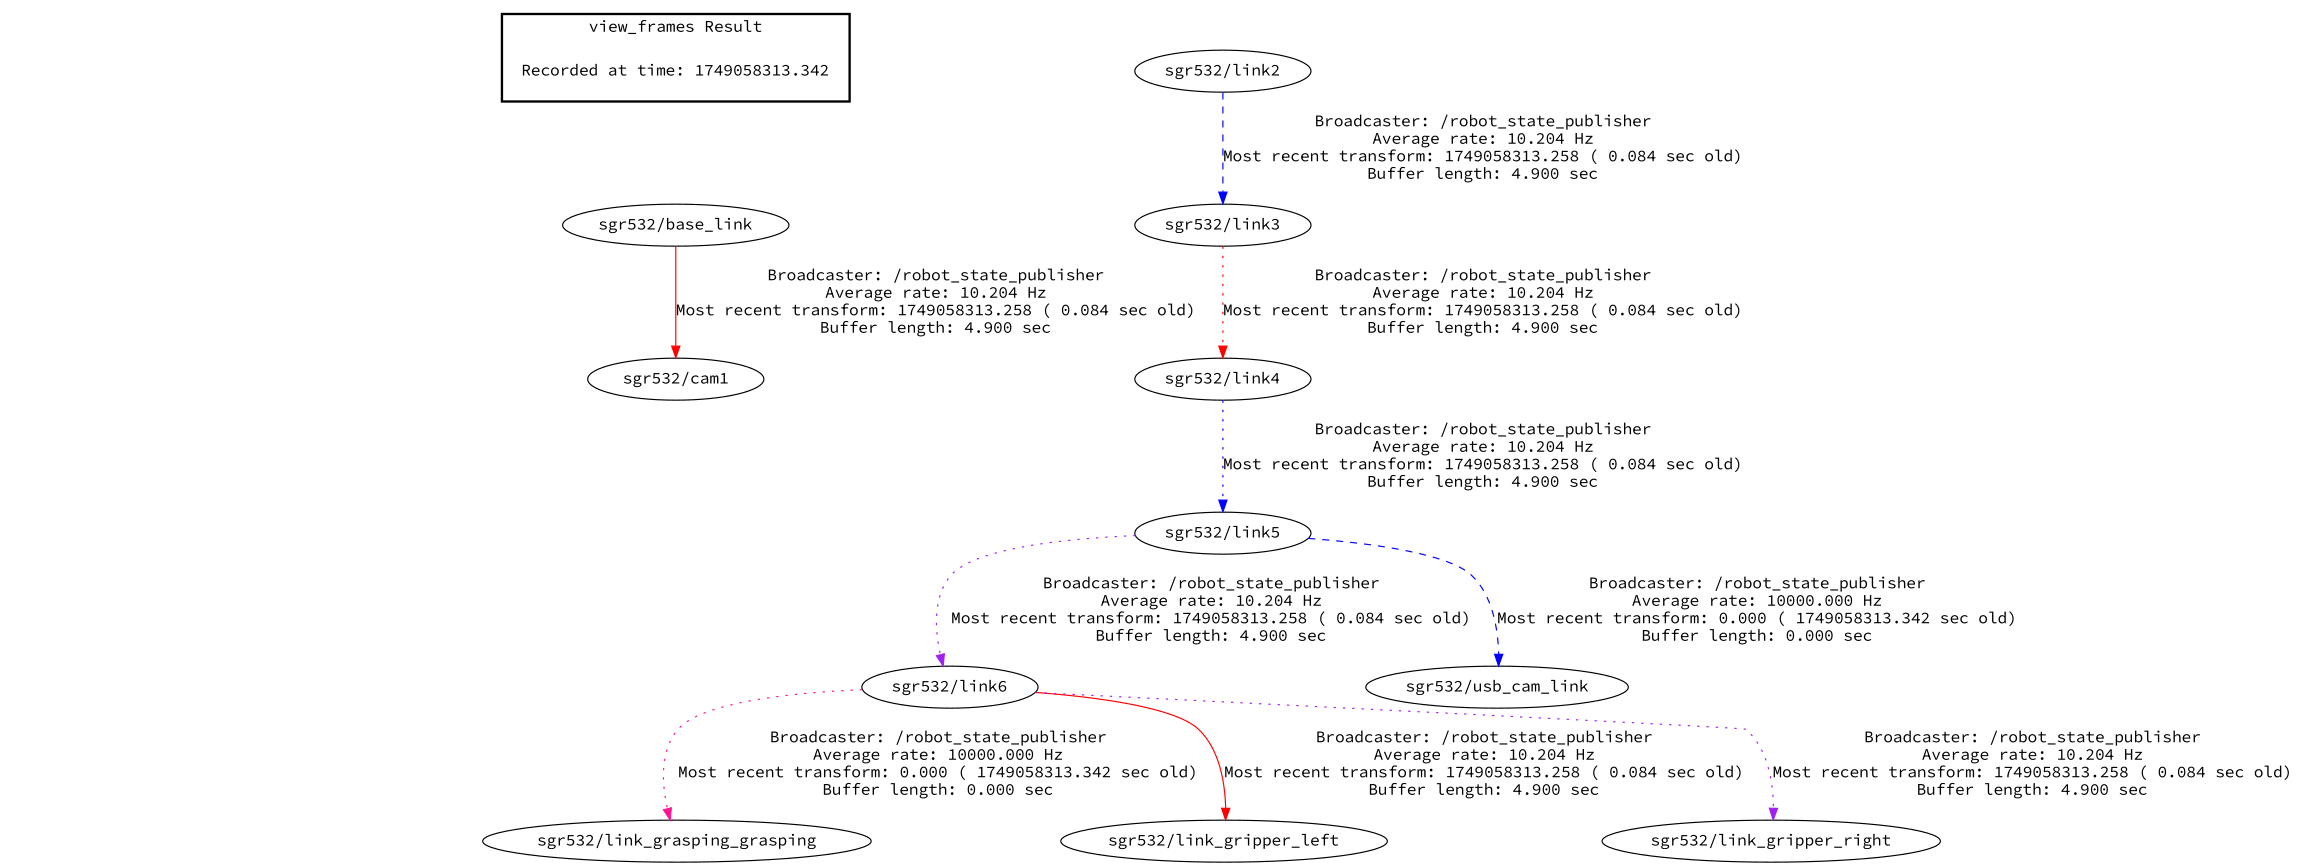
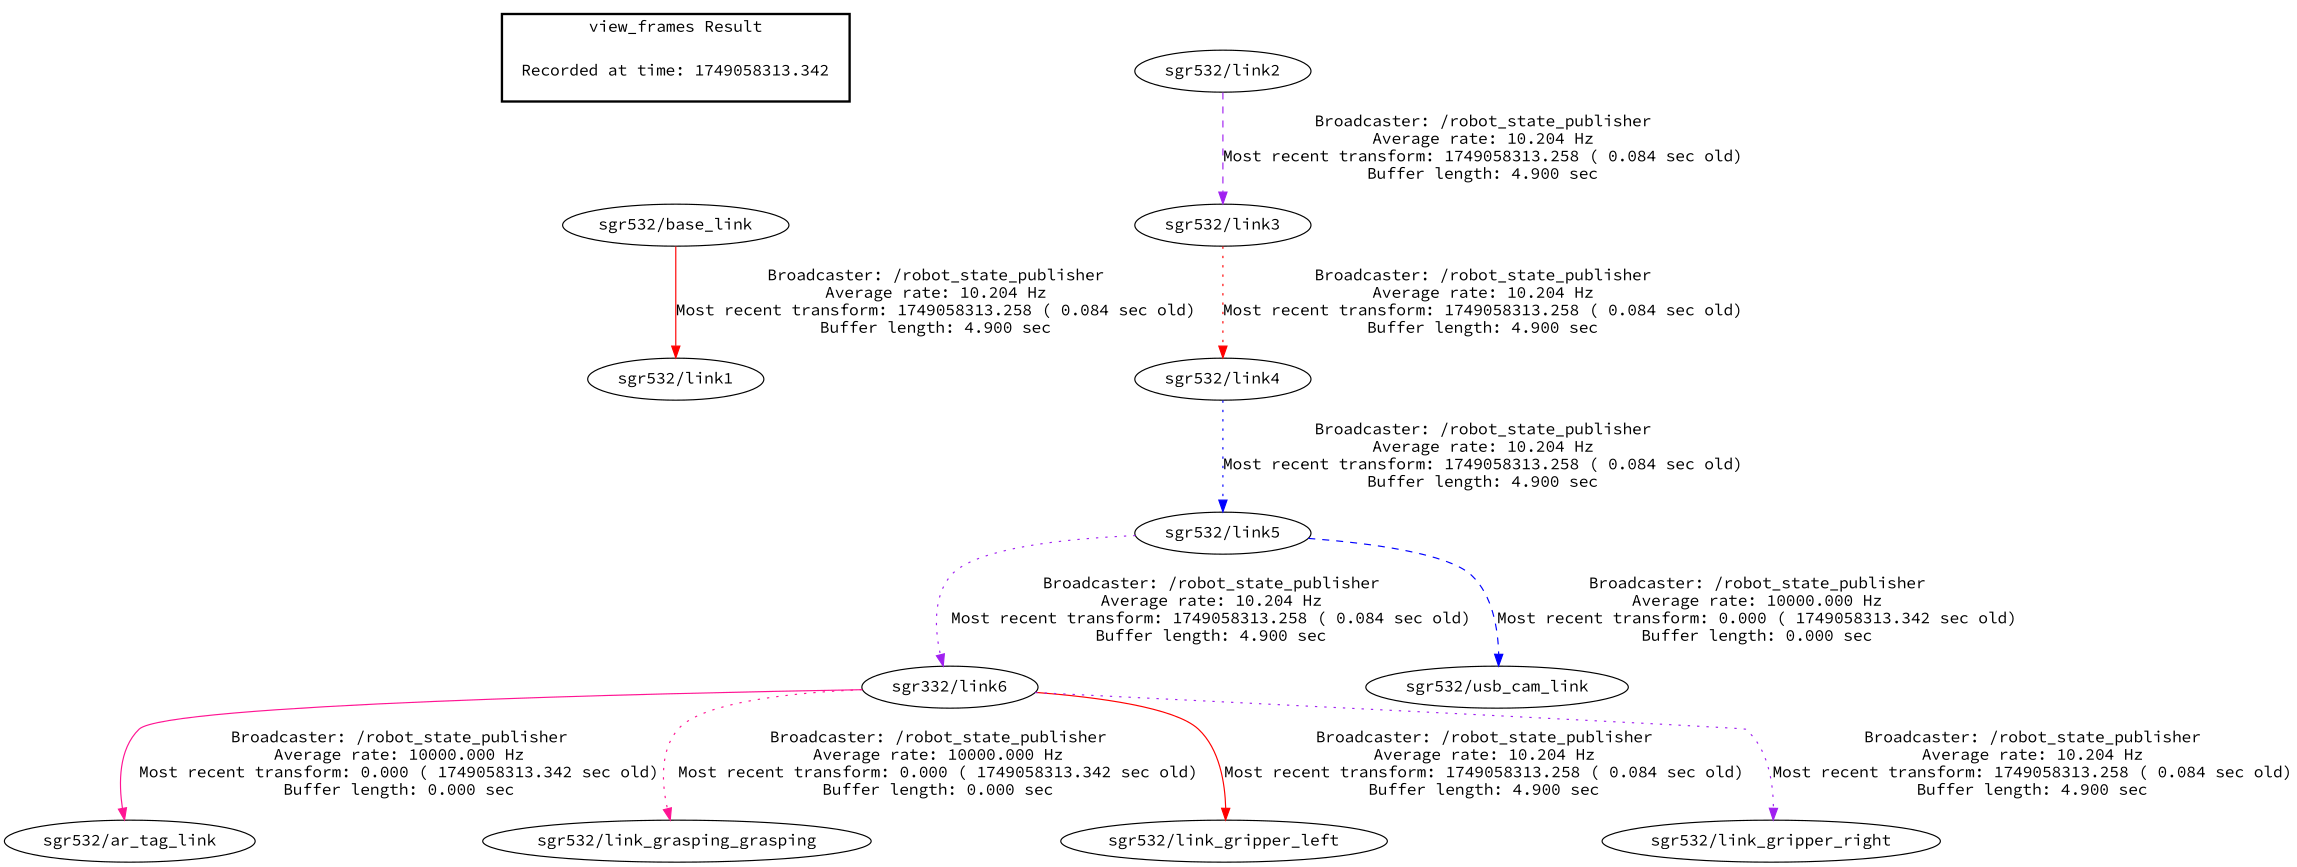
edge "sgr532/link2" -> "sgr532/link3": color blue -> purple
node "sgr532/cam1": label "sgr532/cam1" -> "sgr532/link1"
node "sgr532/link6": label "sgr532/link6" -> "sgr332/link6"
node "sgr532/ar_tag_link": added
